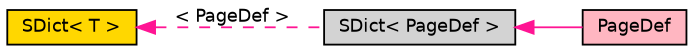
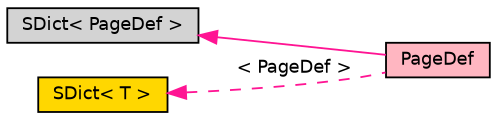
edge "SDict< PageDef >" -> "SDict< T >": now "PageDef" -> "SDict< T >"
